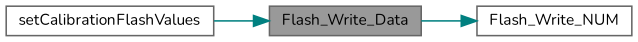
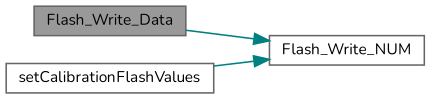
edge "setCalibrationFlashValues" -> "Flash_Write_Data": now "setCalibrationFlashValues" -> "Flash_Write_NUM"
